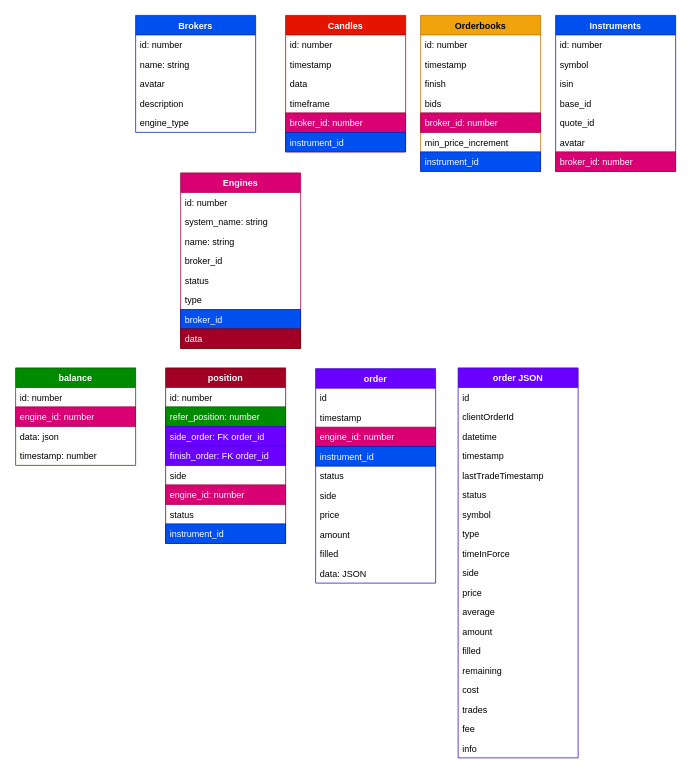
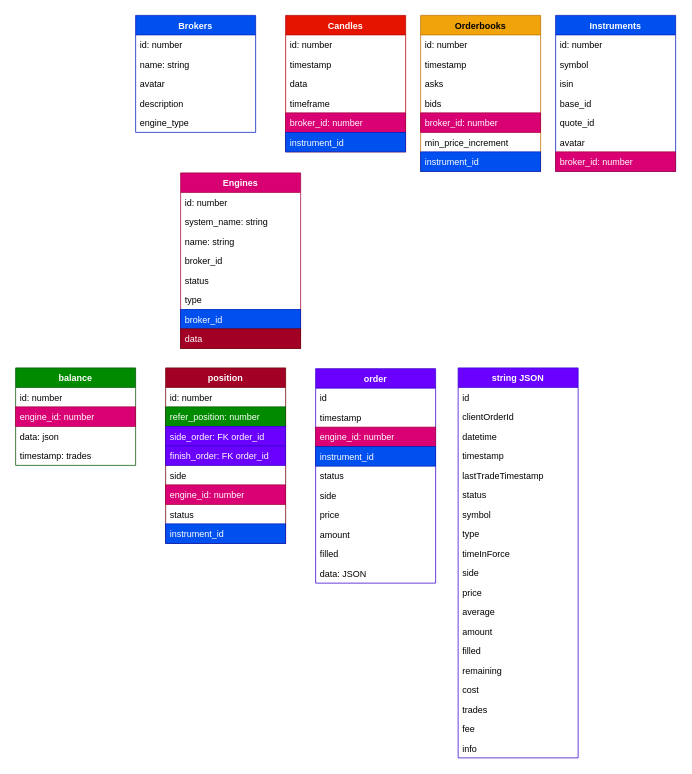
node "finish": label "finish" -> "asks"
node "order JSON": label "order JSON" -> "string JSON"
node "timestamp: number": label "timestamp: number" -> "timestamp: trades"
